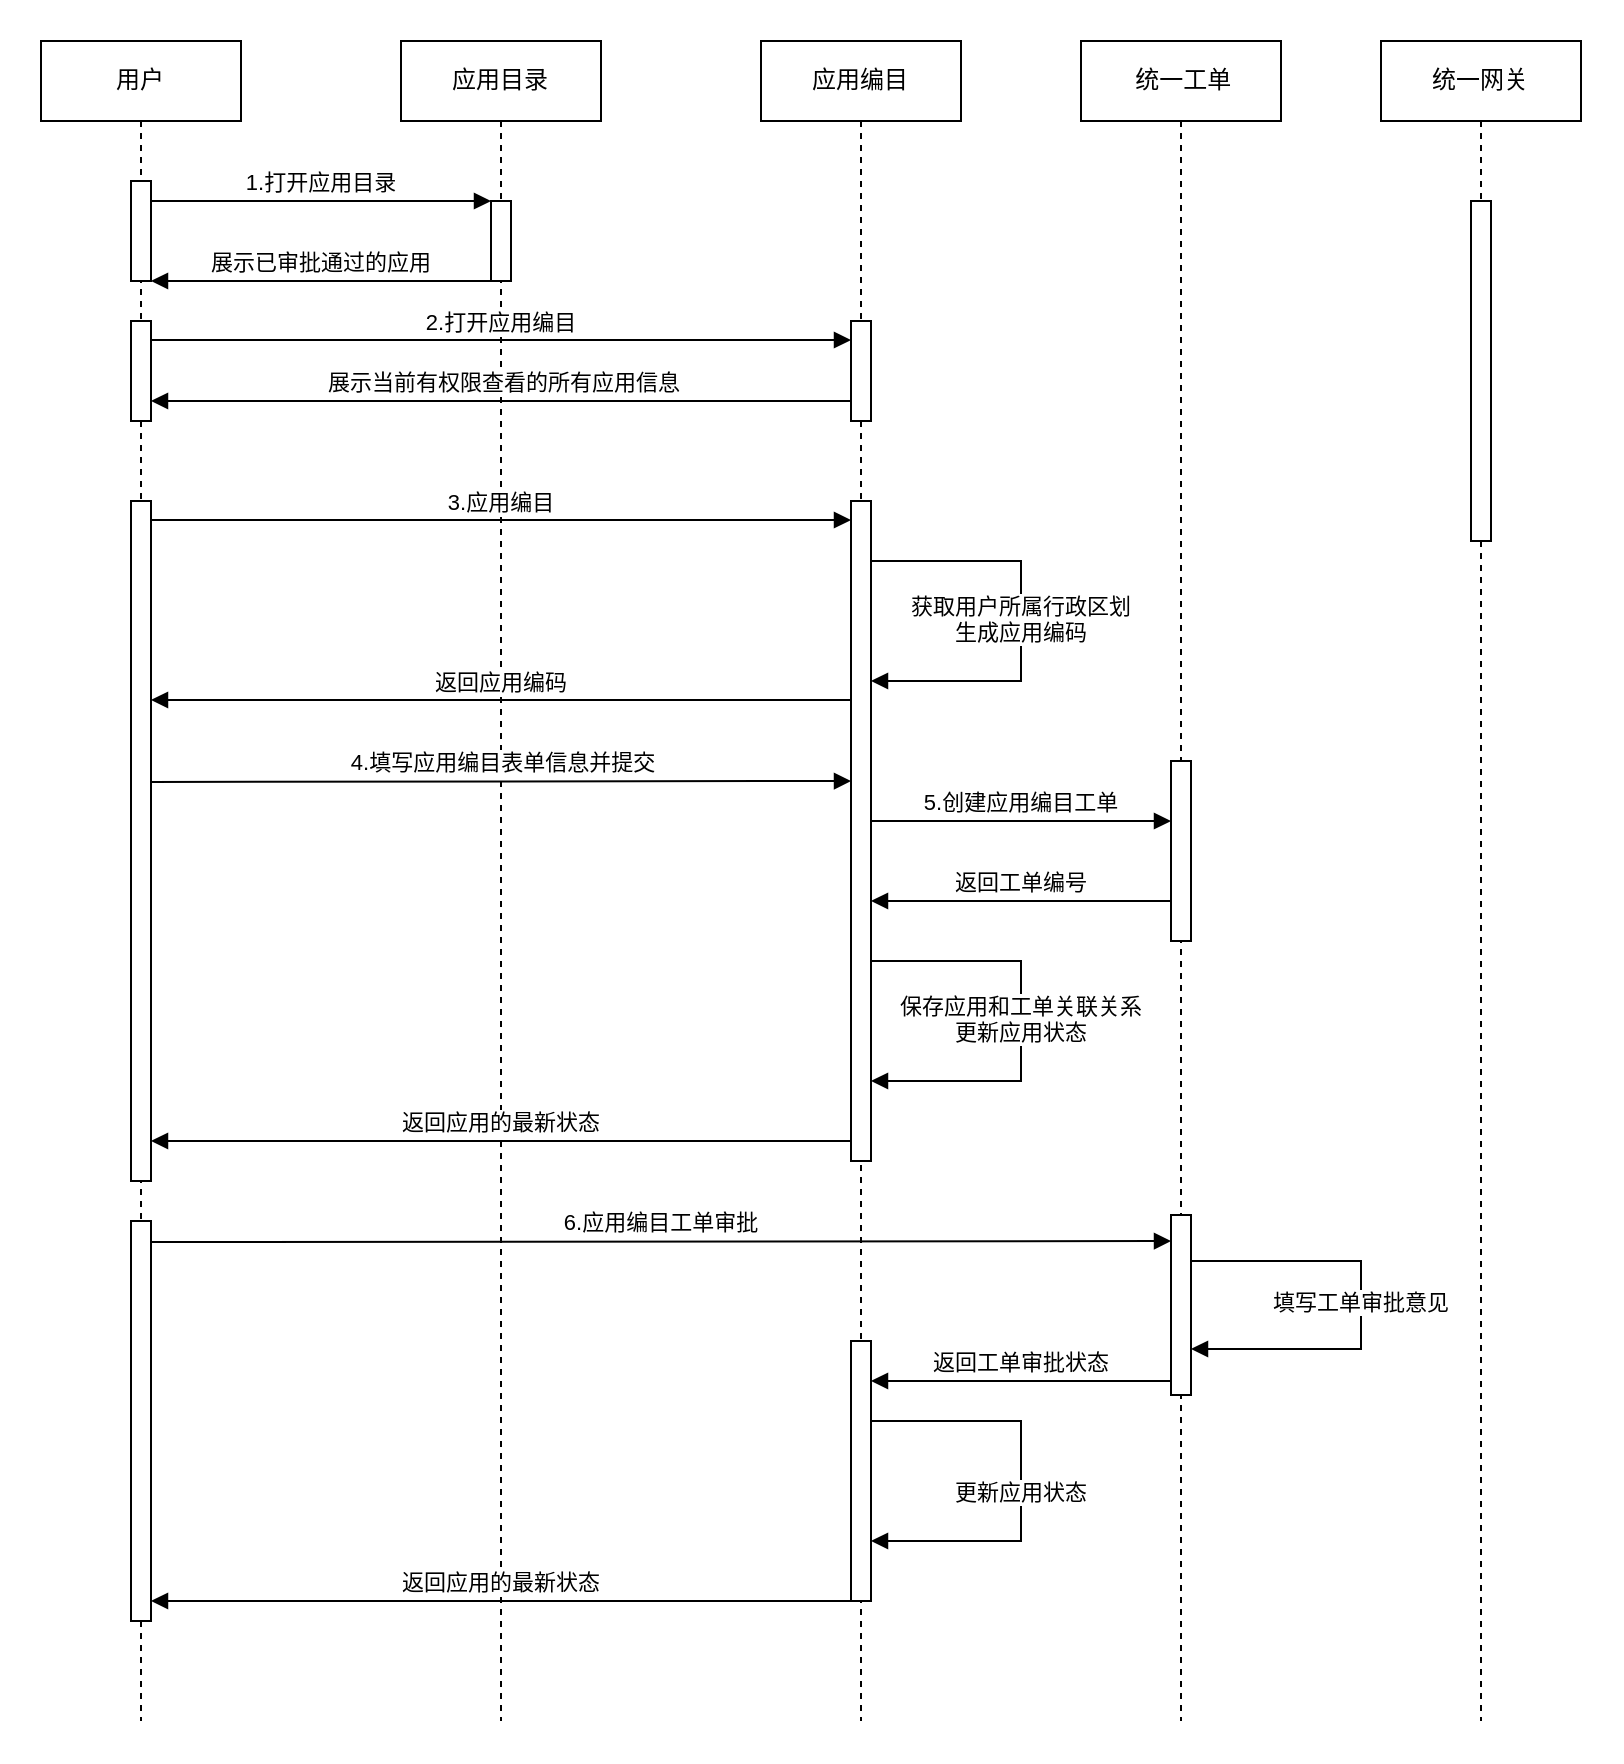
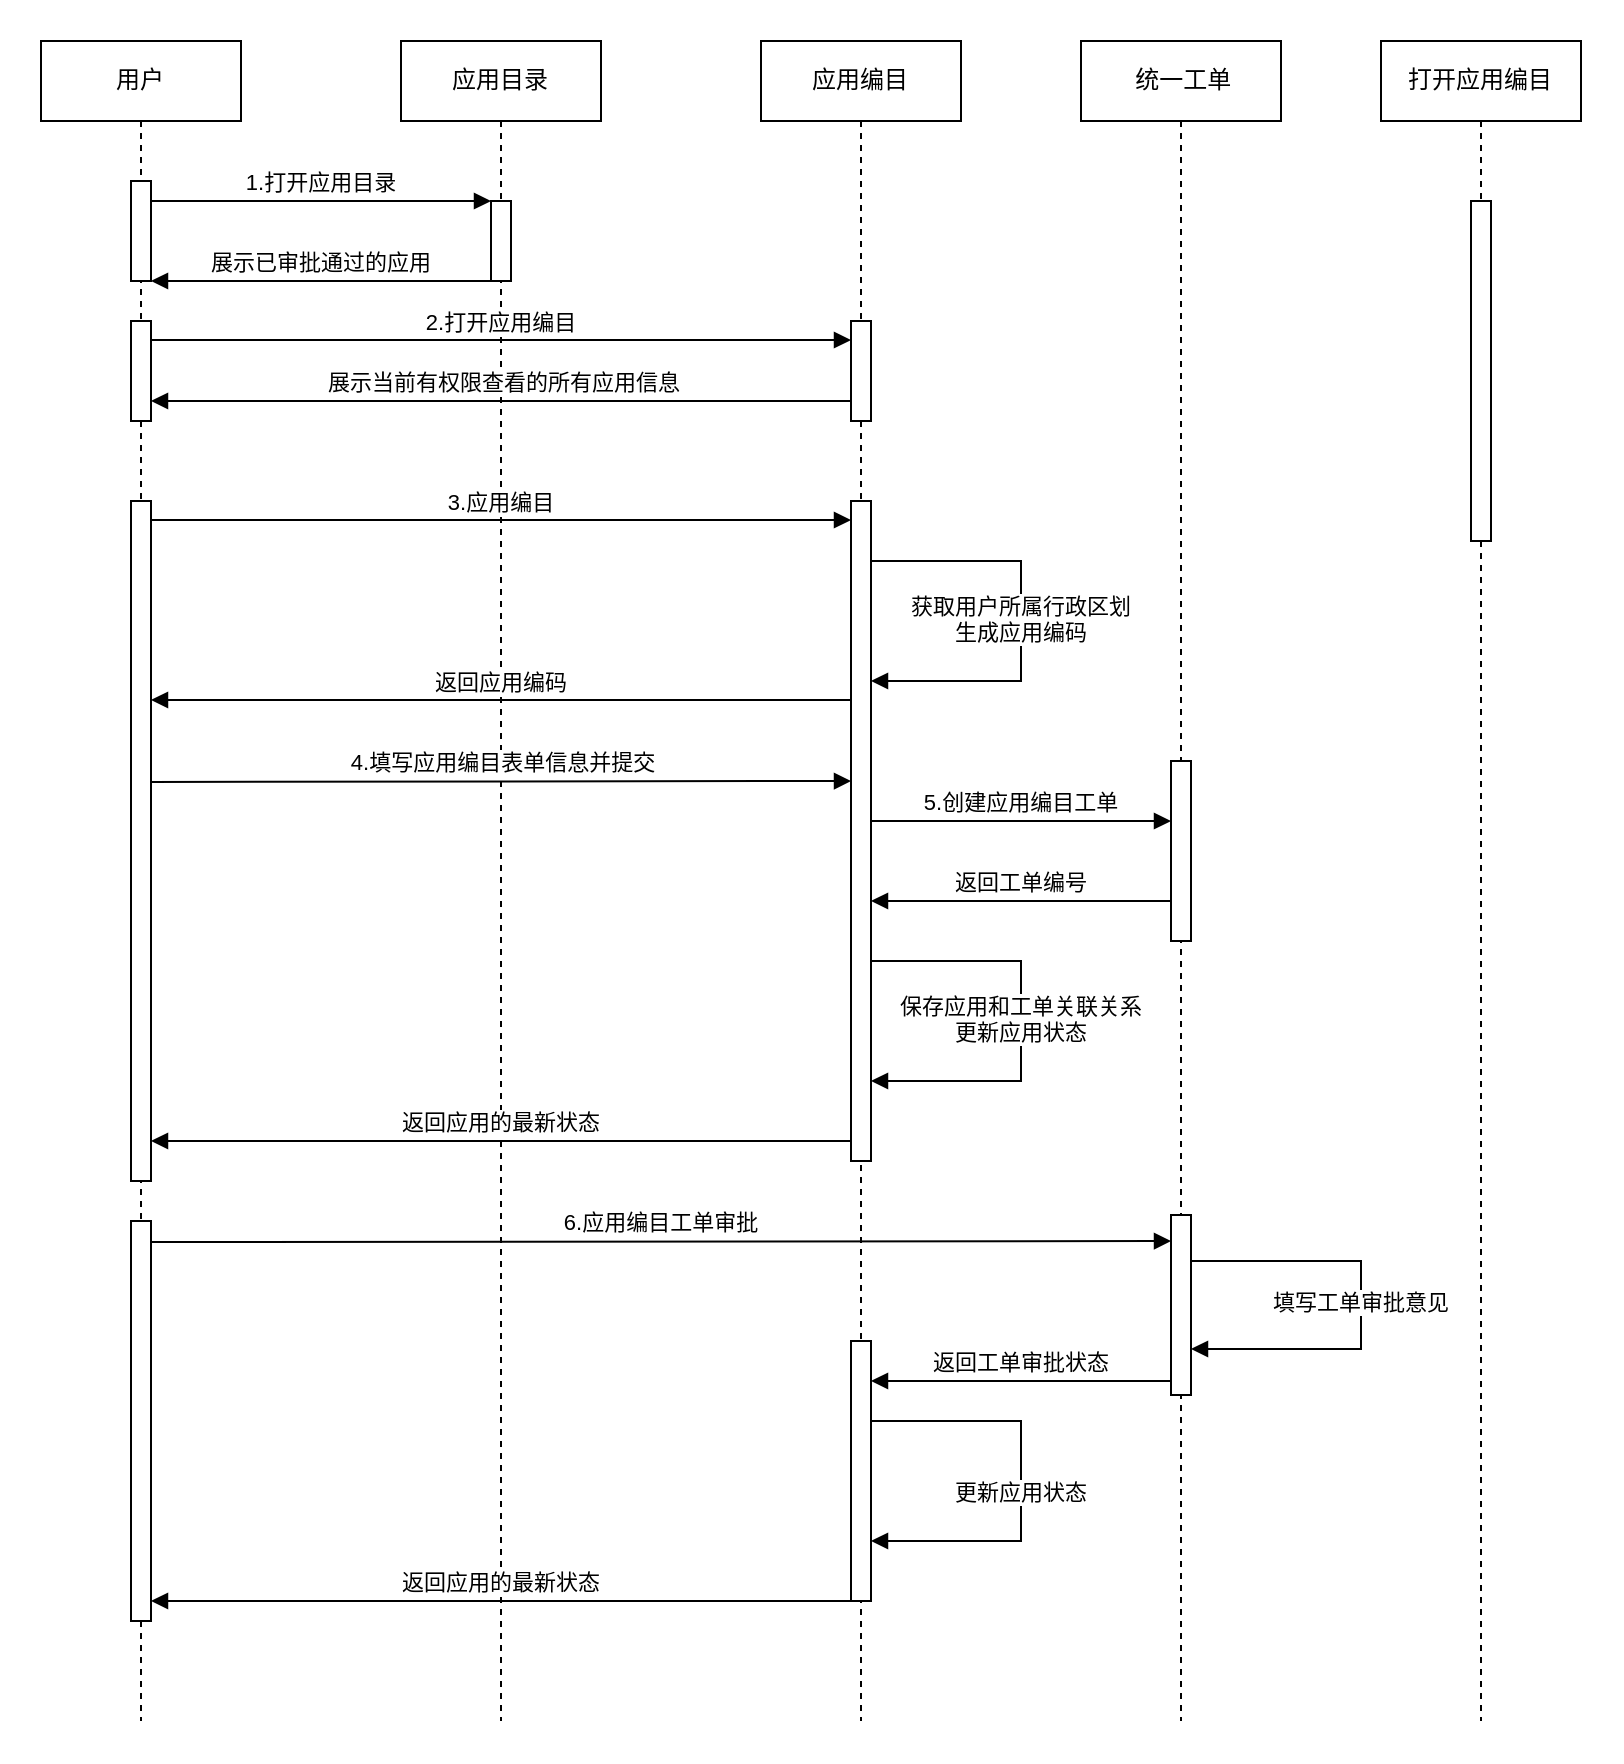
node "统一网关": label "统一网关" -> "打开应用编目"
